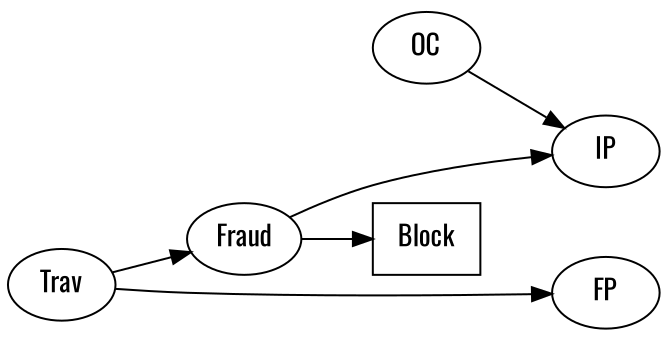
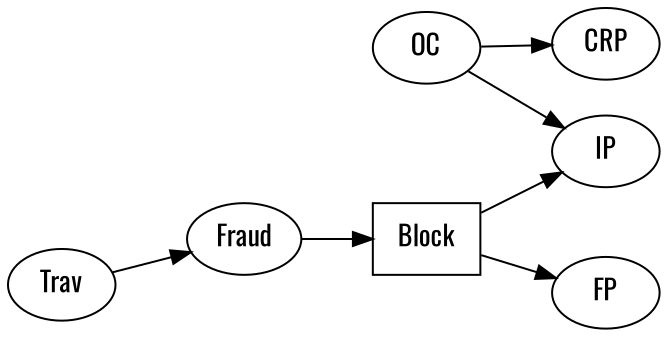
node "CRP": added
edge "Fraud" -> "IP": now "Block" -> "IP"
edge "Trav" -> "FP": now "Block" -> "FP"
